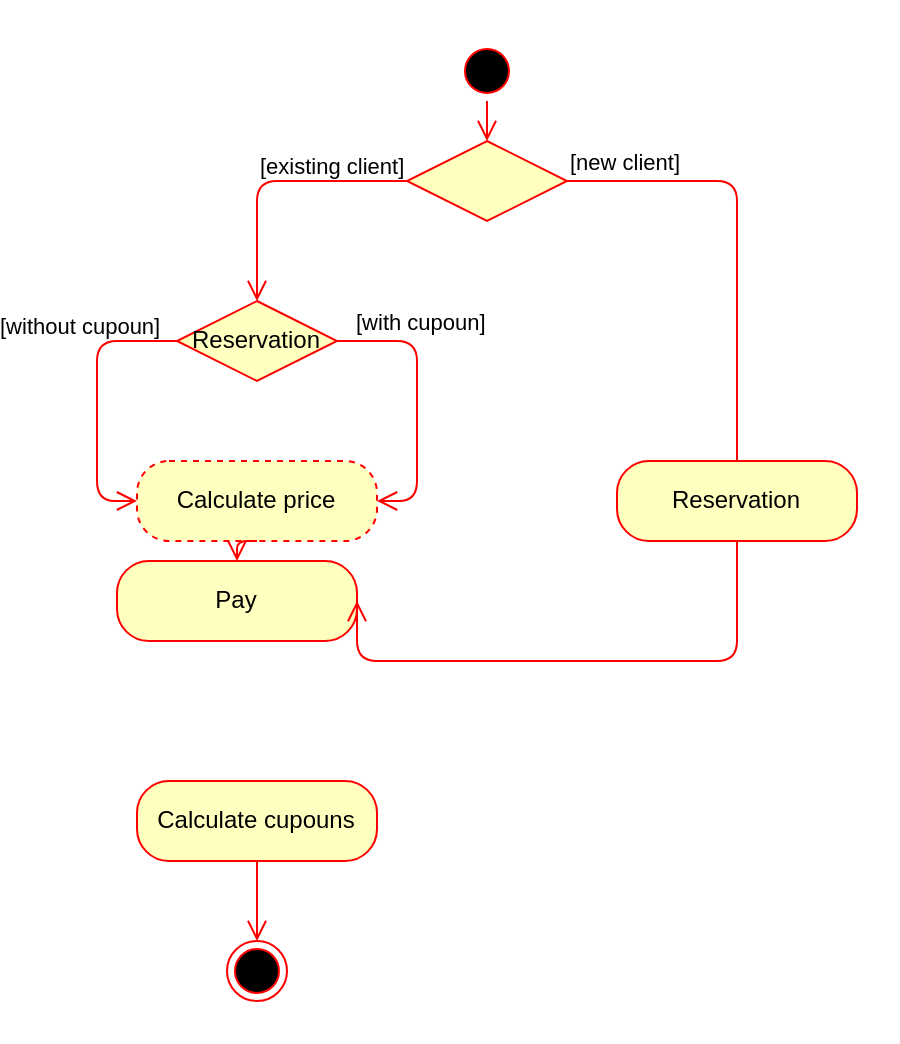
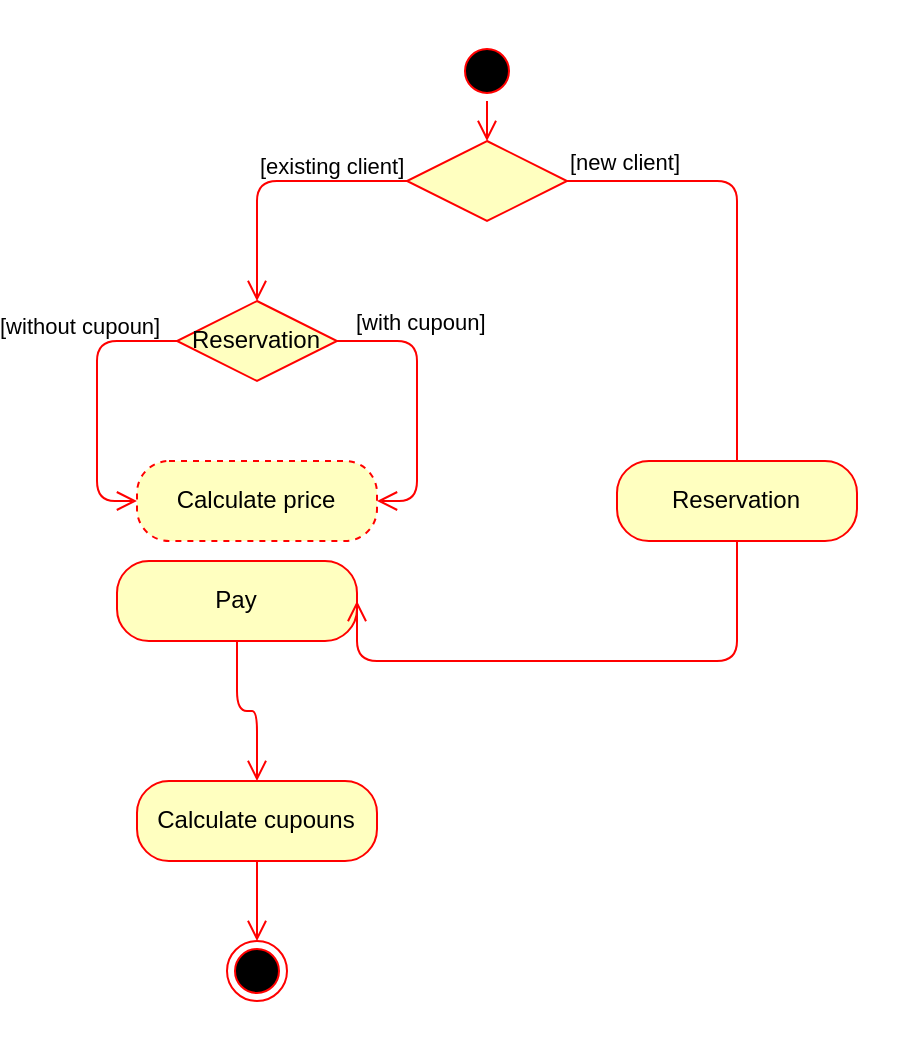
edge "Calculate price" -> "Pay": removed
edge "Pay" -> "Calculate cupouns": added
